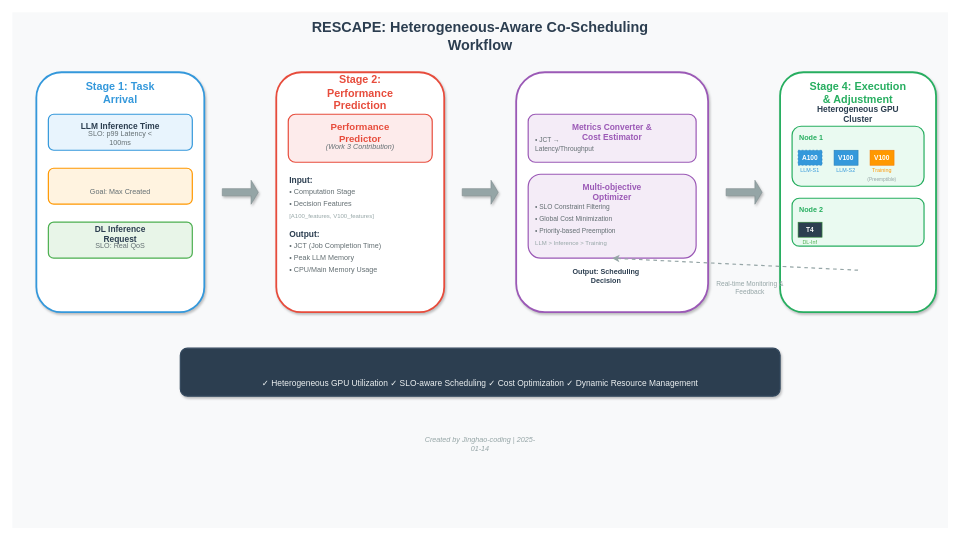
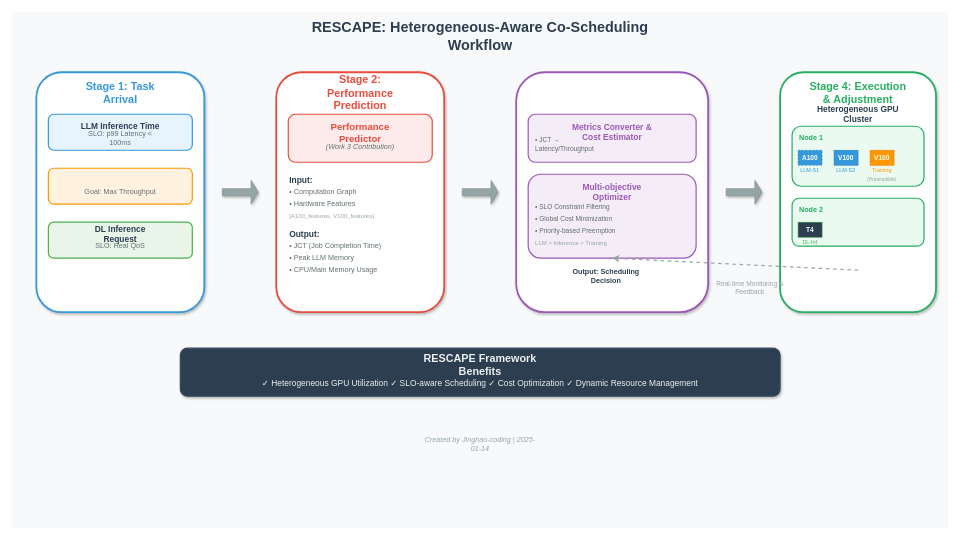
node "Goal: Max Created": label "Goal: Max Created" -> "Goal: Max Throughput"
node "• Computation Stage": label "• Computation Stage" -> "• Computation Graph"
node "• Decision Features": label "• Decision Features" -> "• Hardware Features"
node "RESCAPE Framework Benefits": added
